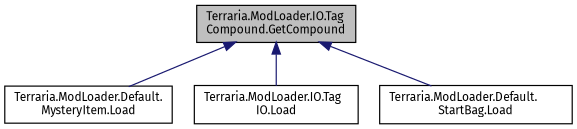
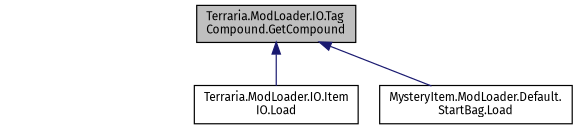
node "Terraria.ModLoader.Default. MysteryItem.Load": removed
node "Terraria.ModLoader.IO.Tag IO.Load": label "Terraria.ModLoader.IO.Tag IO.Load" -> "Terraria.ModLoader.IO.Item IO.Load"
node "Terraria.ModLoader.Default. StartBag.Load": label "Terraria.ModLoader.Default. StartBag.Load" -> "MysteryItem.ModLoader.Default. StartBag.Load"
